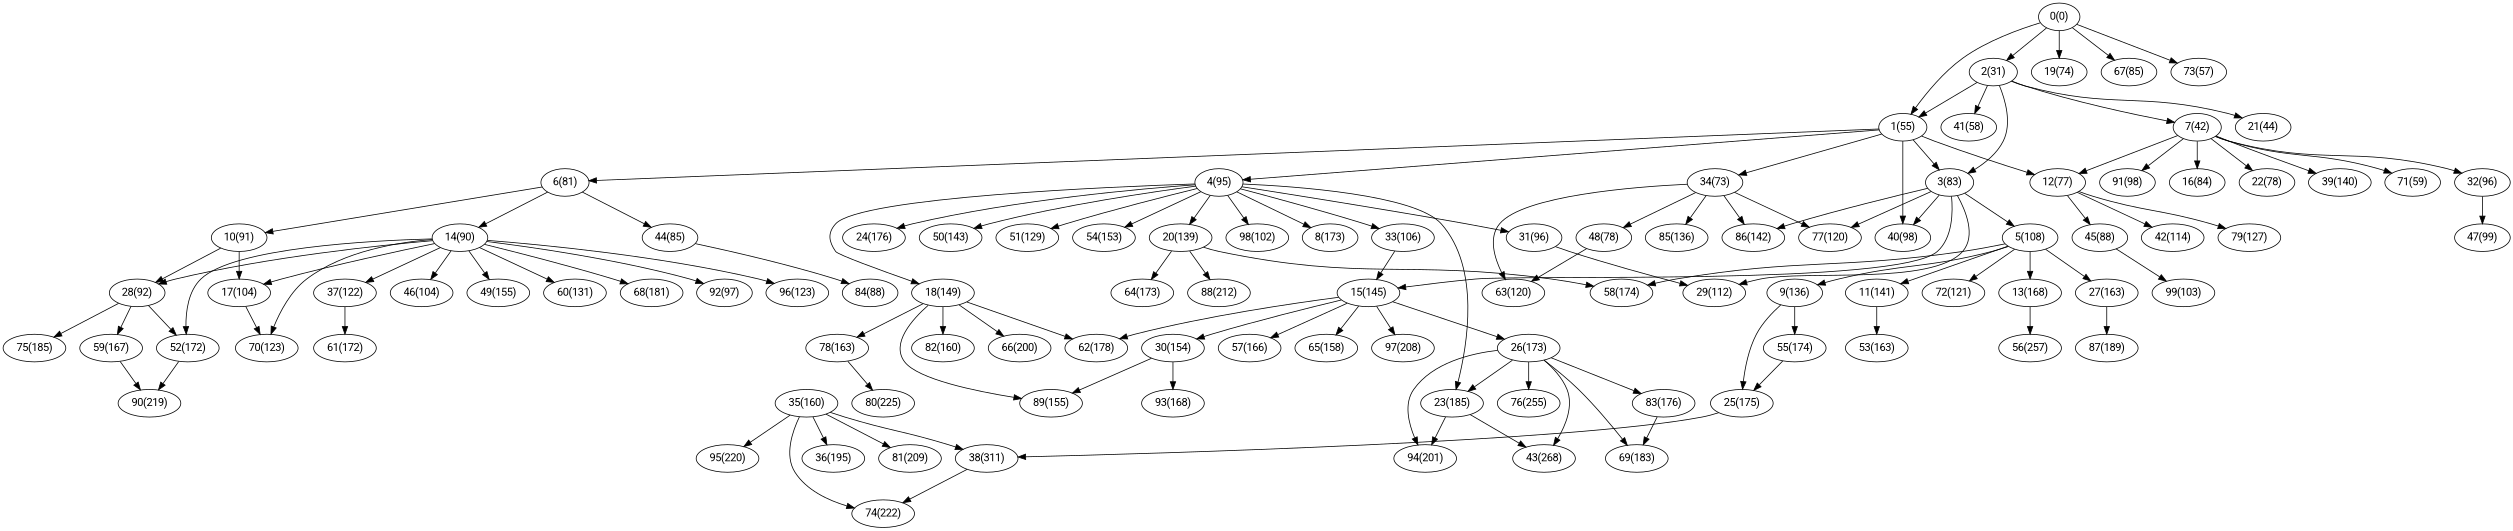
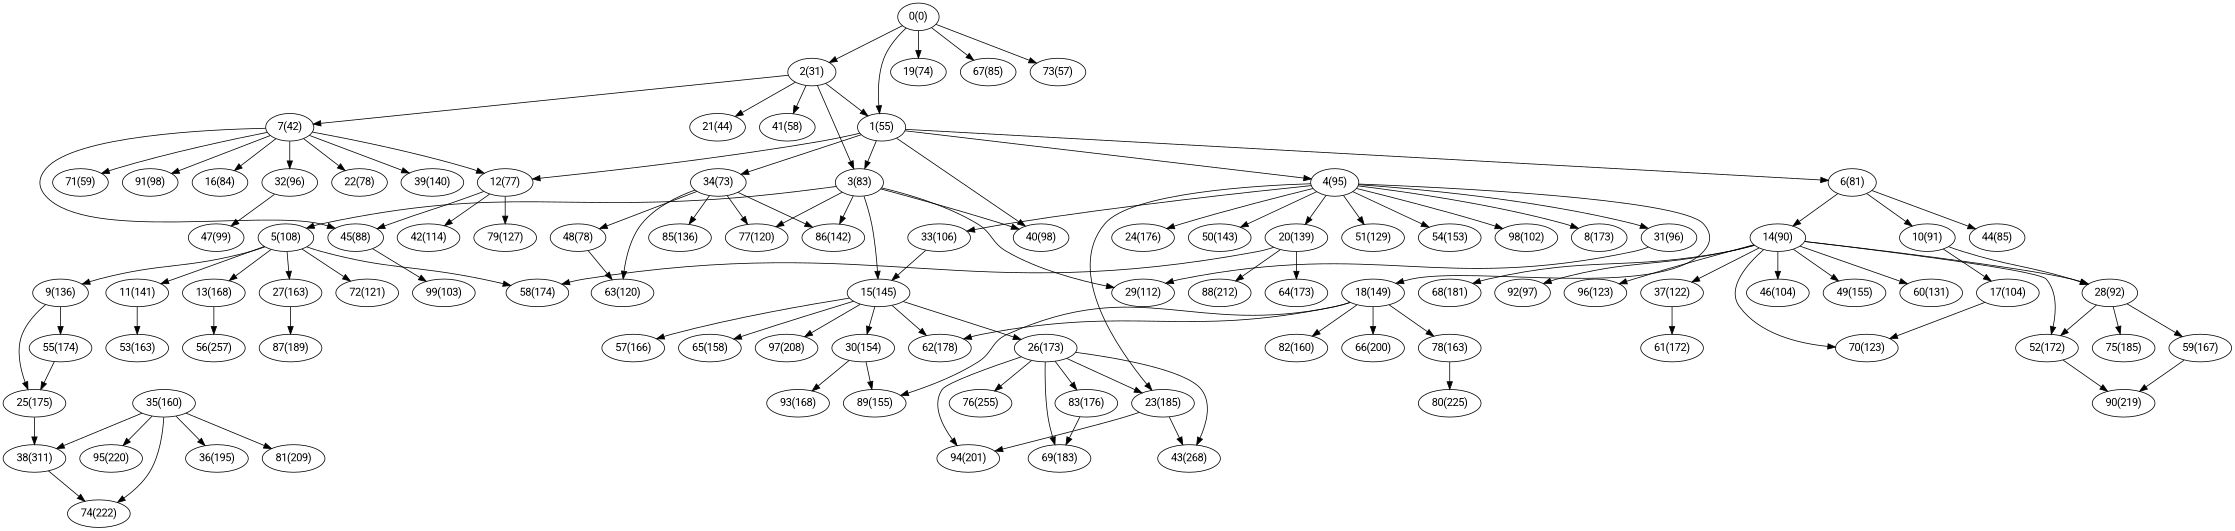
edge "7(42)" -> "45(88)": added
edge "14(90)" -> "17(104)": removed
node "84(88)": removed
